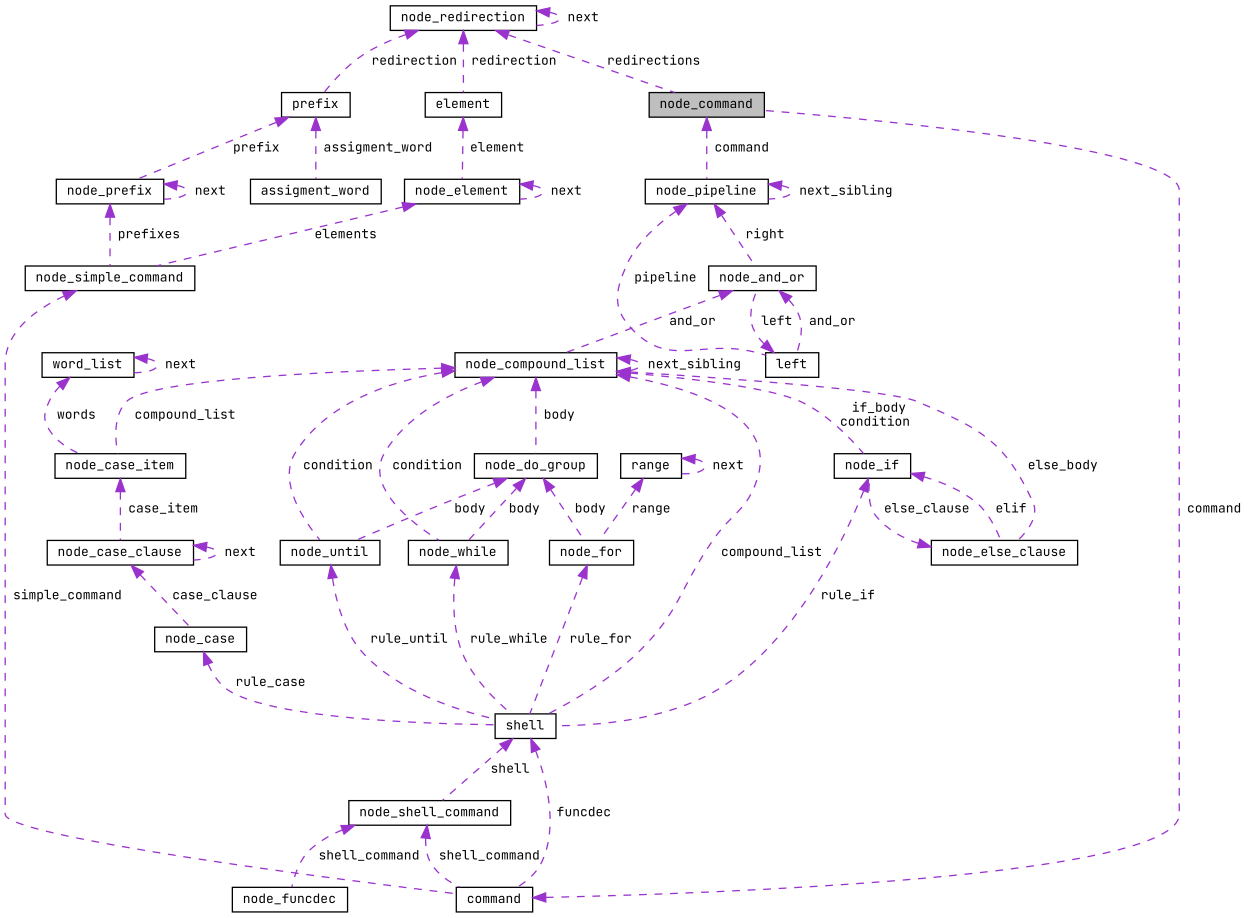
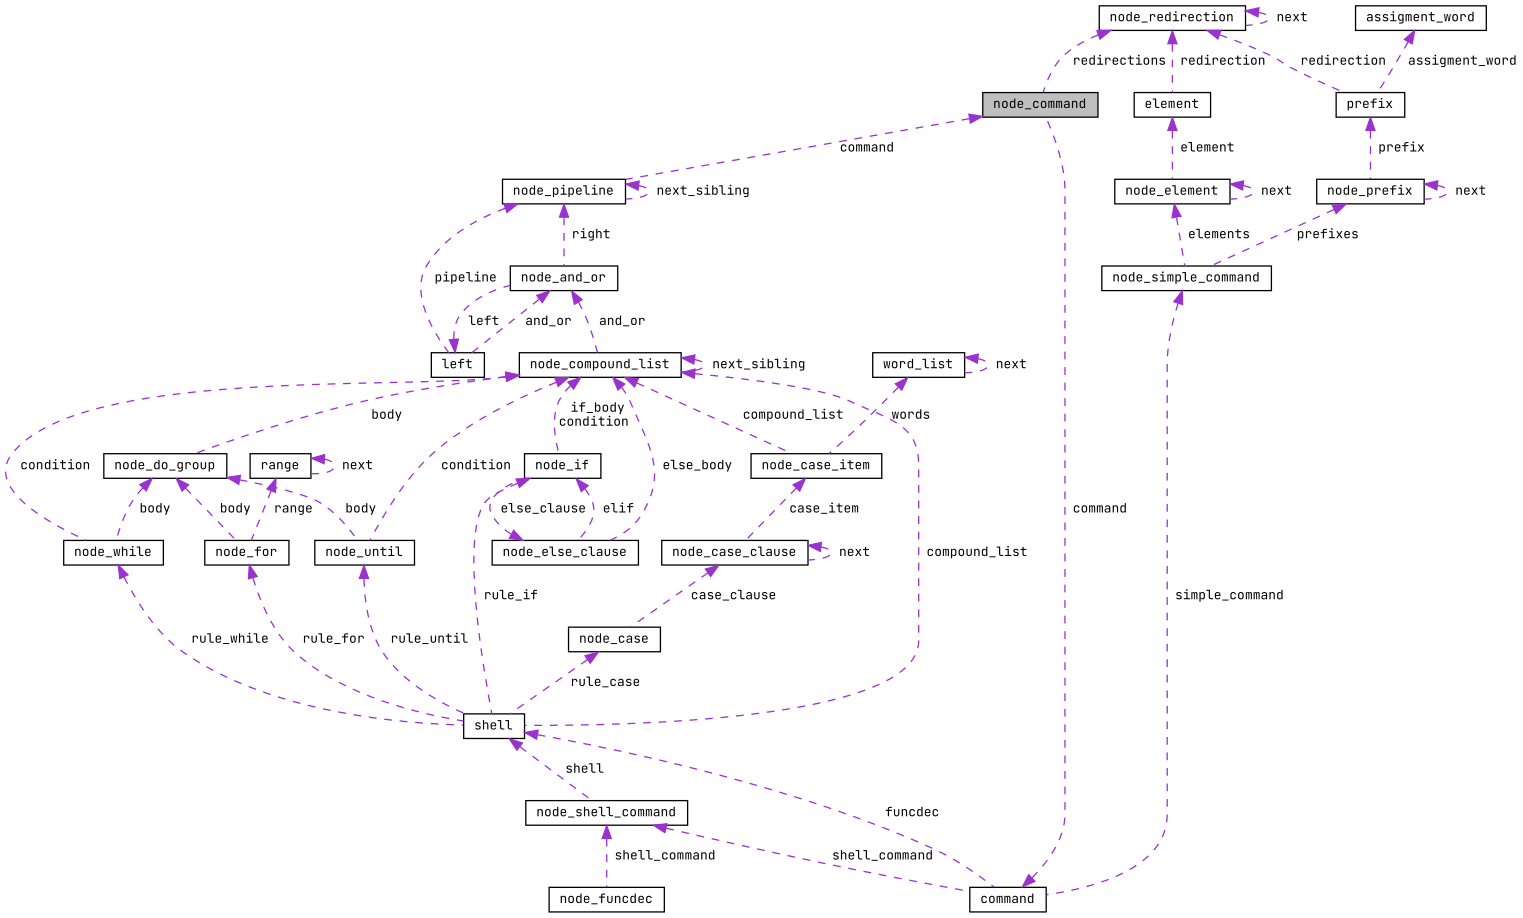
edge "assigment_word" -> "prefix": reversed
